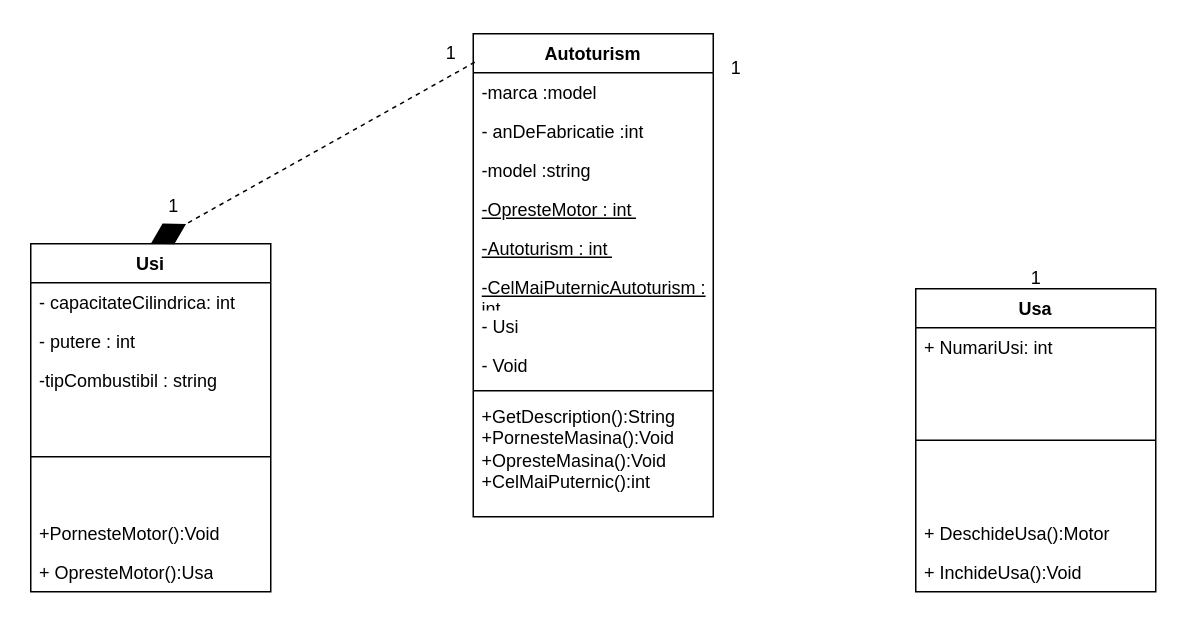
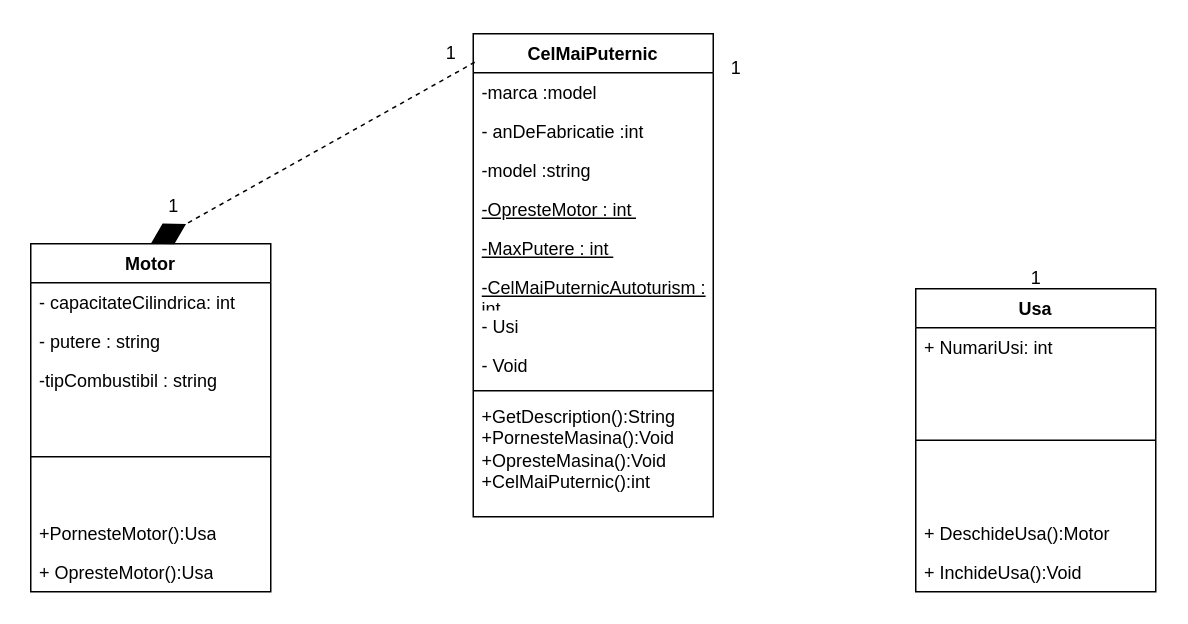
node "Autoturism": label "Autoturism" -> "CelMaiPuternic"
node "-Autoturism : int": label "-Autoturism : int" -> "-MaxPutere : int"
node "Usi": label "Usi" -> "Motor"
node "- putere : int": label "- putere : int" -> "- putere : string"
node "+PornesteMotor():Void": label "+PornesteMotor():Void" -> "+PornesteMotor():Usa"
